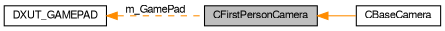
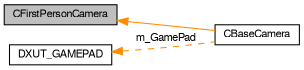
edge "CFirstPersonCamera" -> "DXUT_GAMEPAD": now "CBaseCamera" -> "DXUT_GAMEPAD"
